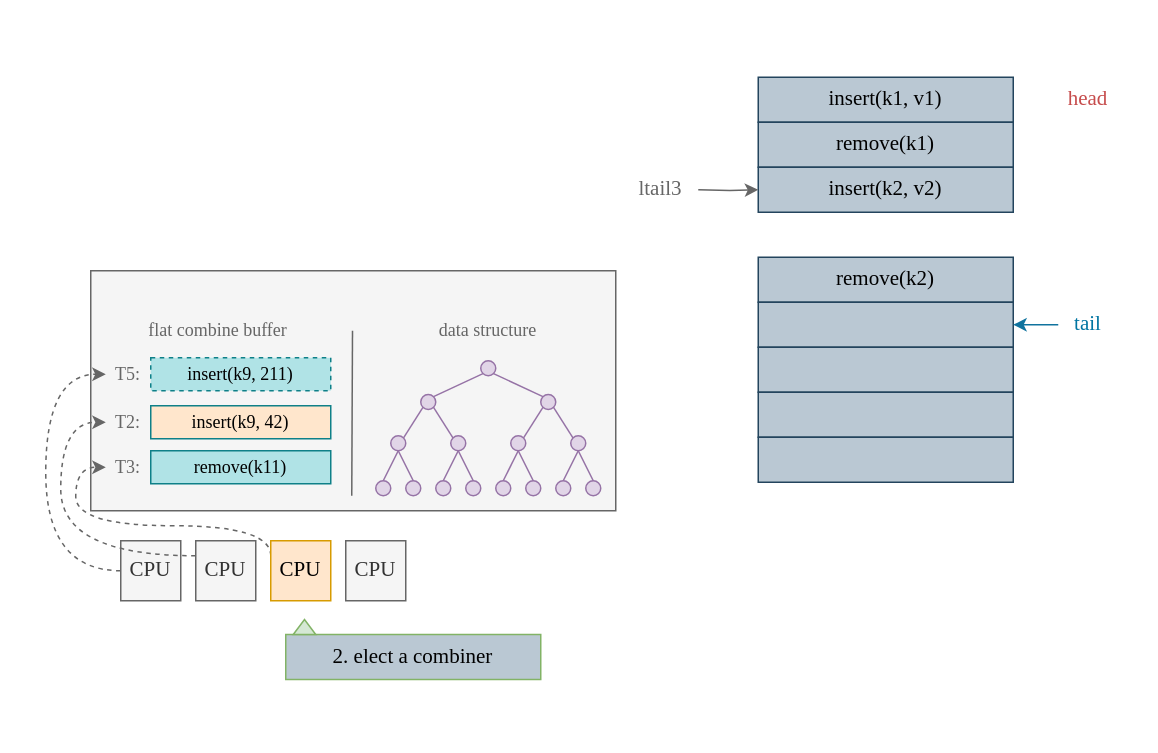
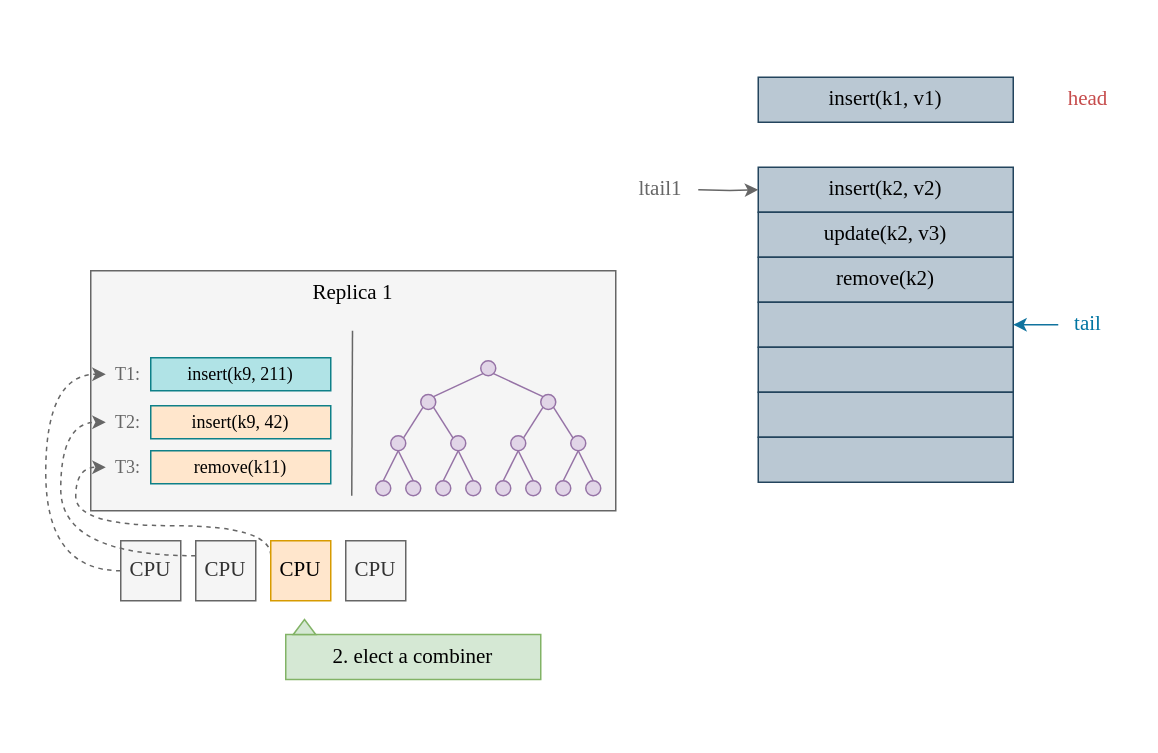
node "remove(k1)": removed
node "ltail3": label "ltail3" -> "ltail1"
node "update(k2, v3)": added
node "Replica 1": added
node "flat combine buffer": removed
node "data structure": removed
node "T5:": label "T5:" -> "T1:"
node "insert(k9, 211)": style dashed -> solid
node "remove(k11)": fillcolor #b0e3e6 -> #ffe6cc
node "2. elect a combiner": fillcolor #bac8d3 -> #d5e8d4
